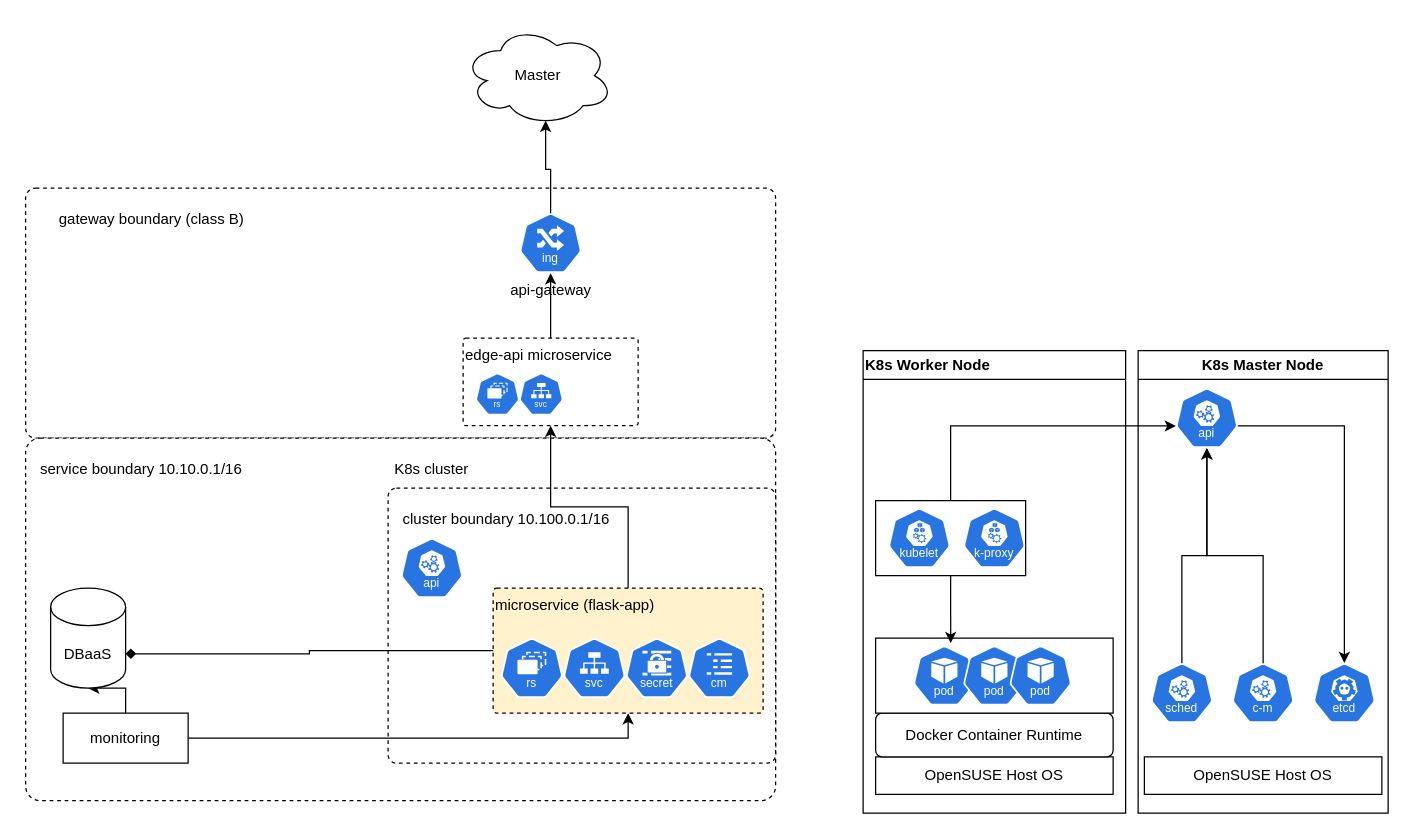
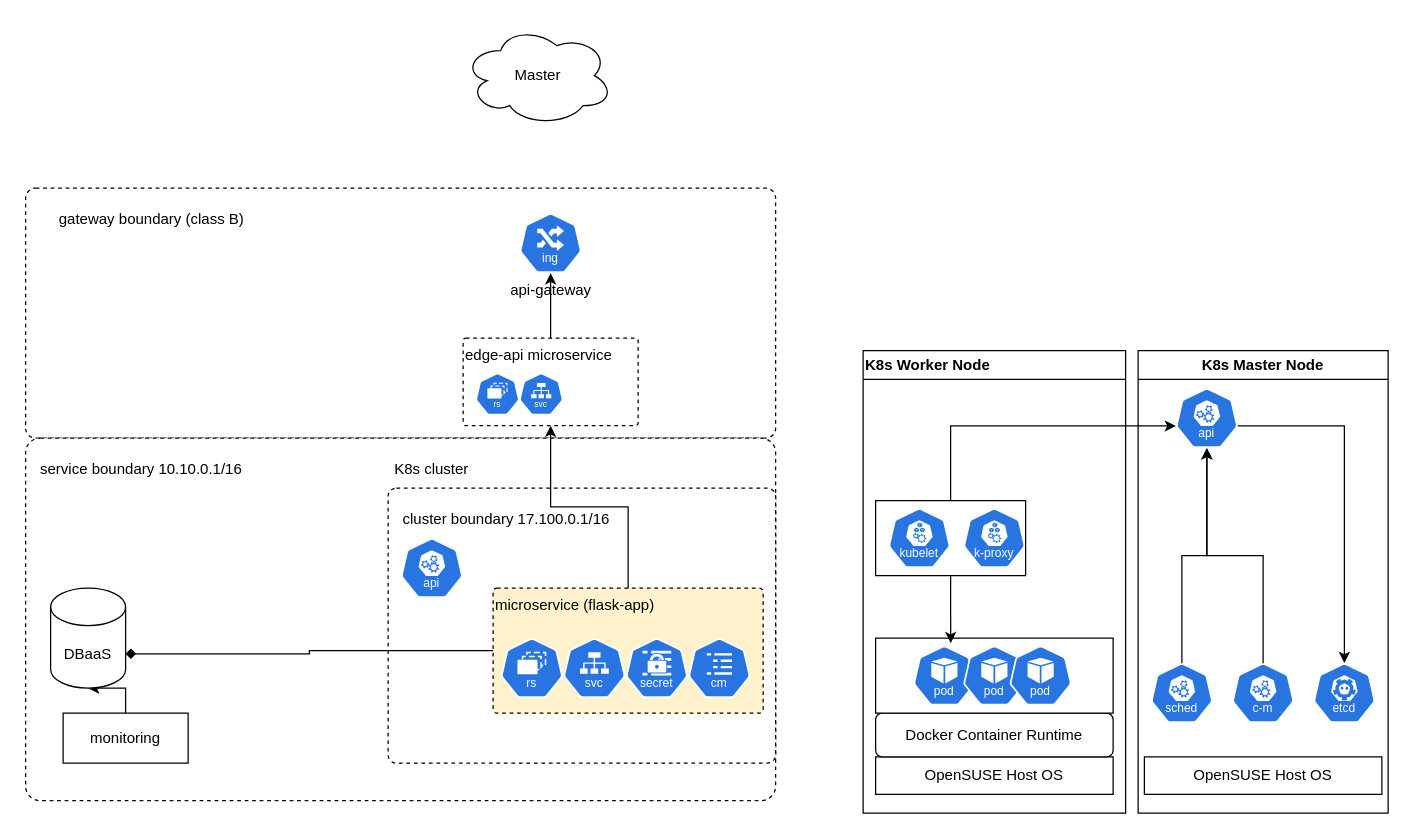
edge "api-gateway" -> "Master": removed
node "cluster boundary 10.100.0.1/16": label "cluster boundary 10.100.0.1/16" -> "cluster boundary 17.100.0.1/16"
edge "monitoring" -> "microservice (flask-app)": removed
